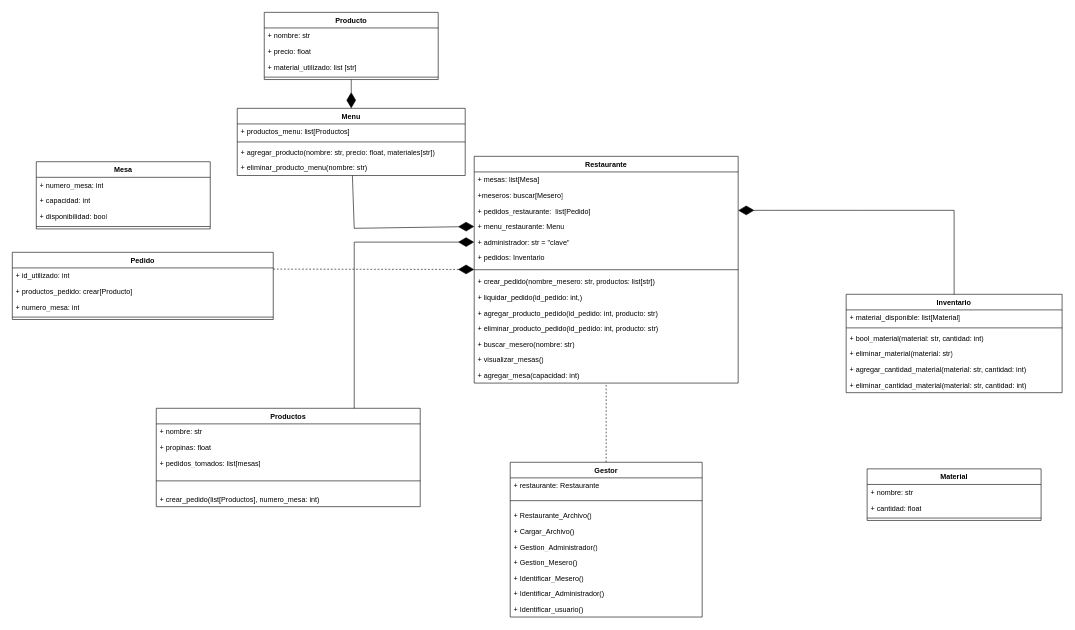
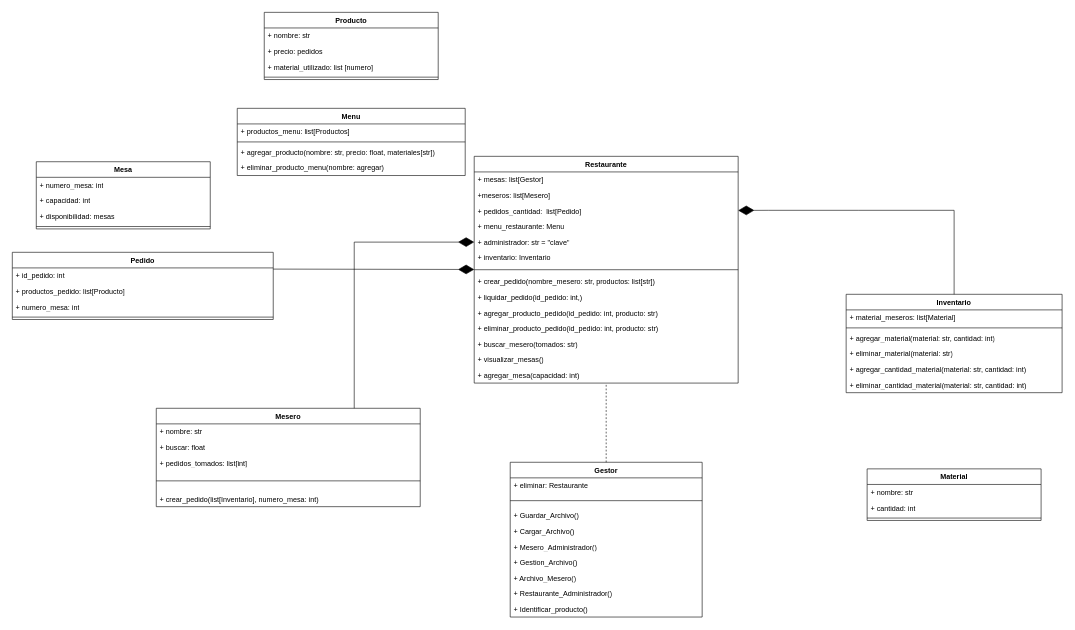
node "+ precio: float": label "+ precio: float" -> "+ precio: pedidos"
node "+ material_utilizado: list [str]": label "+ material_utilizado: list [str]" -> "+ material_utilizado: list [numero]"
edge "Producto" -> "Menu": removed
node "+ eliminar_producto_menu(nombre: str)": label "+ eliminar_producto_menu(nombre: str)" -> "+ eliminar_producto_menu(nombre: agregar)"
node "+ mesas: list[Mesa]": label "+ mesas: list[Mesa]" -> "+ mesas: list[Gestor]"
node "+meseros: buscar[Mesero]": label "+meseros: buscar[Mesero]" -> "+meseros: list[Mesero]"
node "+ pedidos_restaurante: list[Pedido]": label "+ pedidos_restaurante: list[Pedido]" -> "+ pedidos_cantidad: list[Pedido]"
node "+ disponibilidad: bool": label "+ disponibilidad: bool" -> "+ disponibilidad: mesas"
edge "Menu" -> "+ menu_restaurante: Menu": removed
node "+ pedidos: Inventario": label "+ pedidos: Inventario" -> "+ inventario: Inventario"
edge "Pedido" -> "Restaurante": style dashed -> solid
node "+ id_utilizado: int": label "+ id_utilizado: int" -> "+ id_pedido: int"
node "+ productos_pedido: crear[Producto]": label "+ productos_pedido: crear[Producto]" -> "+ productos_pedido: list[Producto]"
node "+ material_disponible: list[Material]": label "+ material_disponible: list[Material]" -> "+ material_meseros: list[Material]"
node "+ bool_material(material: str, cantidad: int)": label "+ bool_material(material: str, cantidad: int)" -> "+ agregar_material(material: str, cantidad: int)"
node "+ buscar_mesero(nombre: str)": label "+ buscar_mesero(nombre: str)" -> "+ buscar_mesero(tomados: str)"
node "Productos": label "Productos" -> "Mesero"
node "+ propinas: float": label "+ propinas: float" -> "+ buscar: float"
node "+ pedidos_tomados: list[mesas]": label "+ pedidos_tomados: list[mesas]" -> "+ pedidos_tomados: list[int]"
node "+ restaurante: Restaurante": label "+ restaurante: Restaurante" -> "+ eliminar: Restaurante"
node "+ crear_pedido(list[Productos], numero_mesa: int)": label "+ crear_pedido(list[Productos], numero_mesa: int)" -> "+ crear_pedido(list[Inventario], numero_mesa: int)"
node "+ cantidad: float": label "+ cantidad: float" -> "+ cantidad: int"
node "+ Restaurante_Archivo()": label "+ Restaurante_Archivo()" -> "+ Guardar_Archivo()"
node "+ Gestion_Administrador()": label "+ Gestion_Administrador()" -> "+ Mesero_Administrador()"
node "+ Gestion_Mesero()": label "+ Gestion_Mesero()" -> "+ Gestion_Archivo()"
node "+ Identificar_Mesero()": label "+ Identificar_Mesero()" -> "+ Archivo_Mesero()"
node "+ Identificar_Administrador()": label "+ Identificar_Administrador()" -> "+ Restaurante_Administrador()"
node "+ Identificar_usuario()": label "+ Identificar_usuario()" -> "+ Identificar_producto()"
